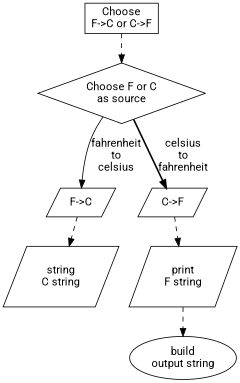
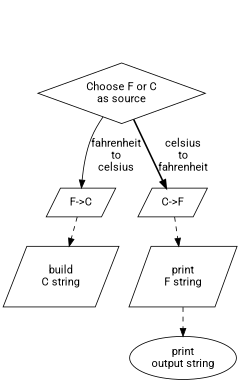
node "Choose F->C or C->F": removed
node "string C string": label "string C string" -> "build C string"
node "build output string": label "build output string" -> "print output string"
